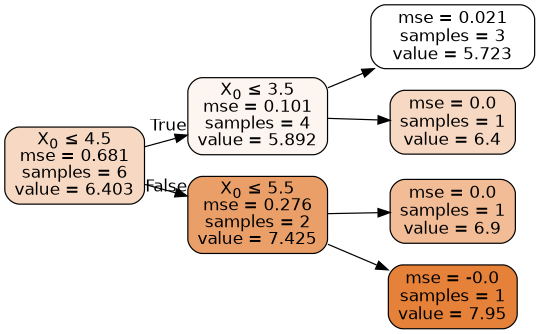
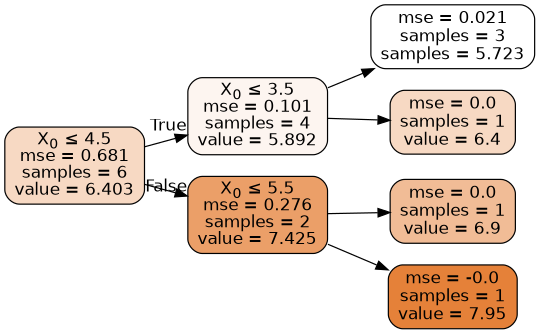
node "mse = 0.021": text "value = 5.723" -> "samples = 5.723"
